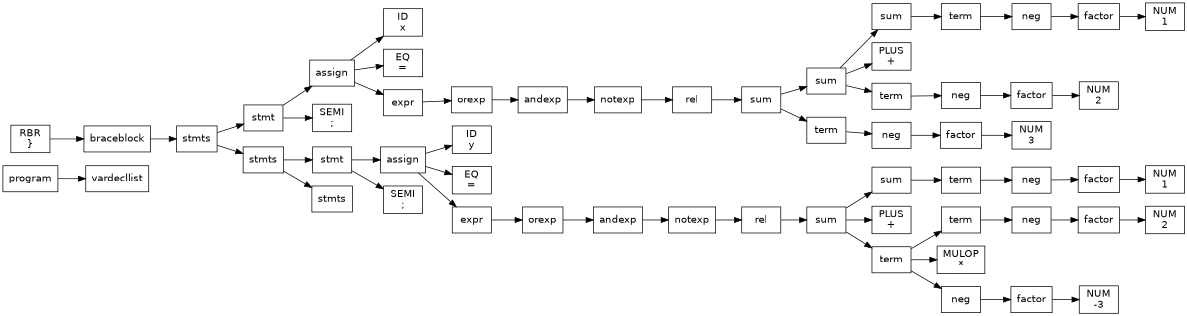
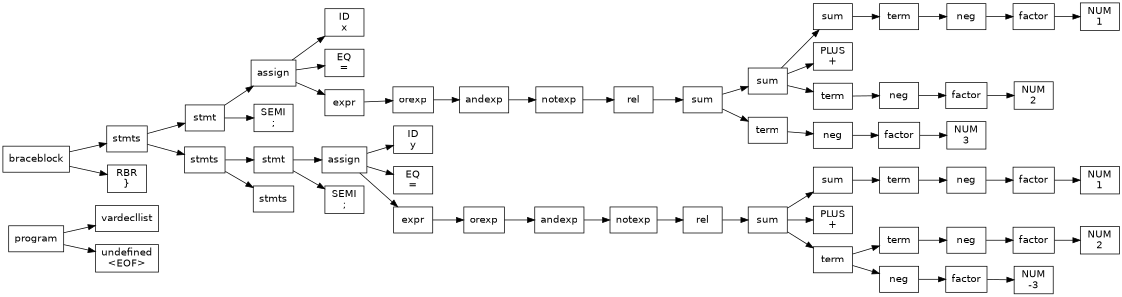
edge "RBR" -> "braceblock": reversed
node "undefined": added
node "MULOP": removed
